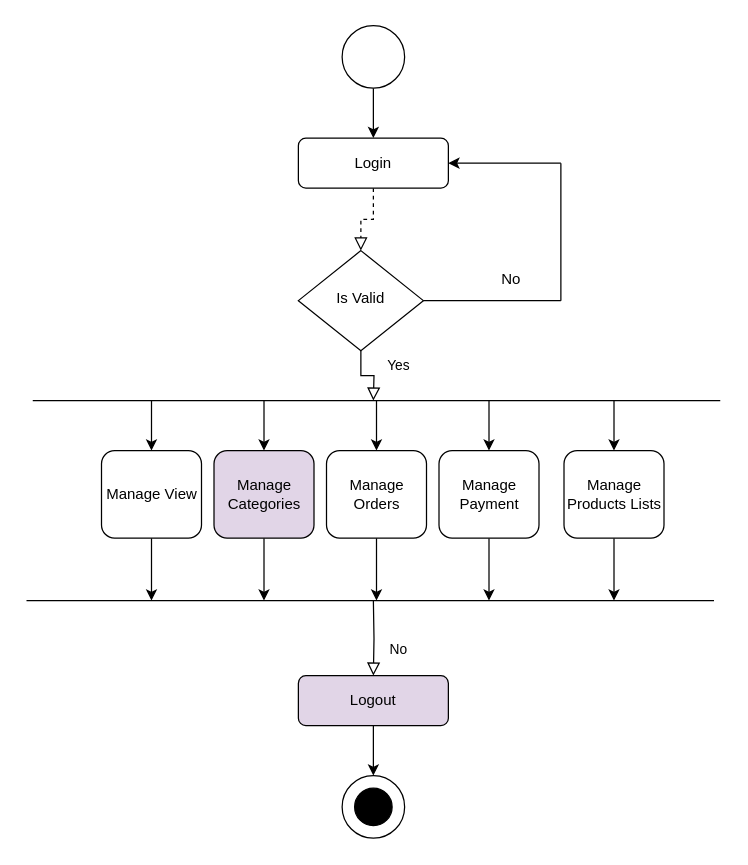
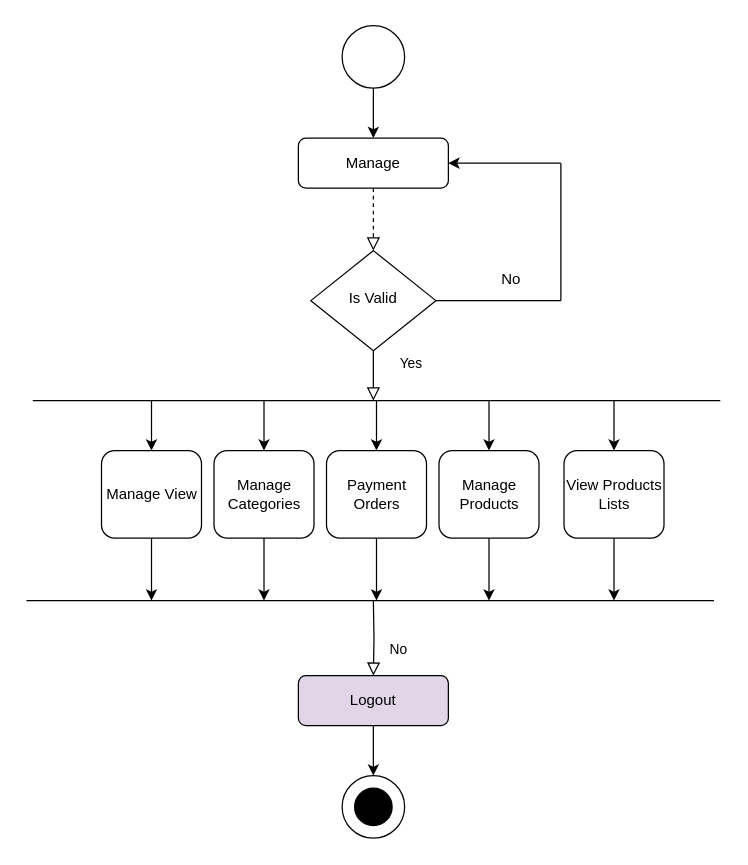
node "Login": label "Login" -> "Manage"
node "Is Valid": moved (361, 301) -> (373, 301)
node "Manage Categories": fillcolor #e1d5e7 -> #ffffff
node "Manage Orders": label "Manage Orders" -> "Payment Orders"
node "Manage Payment": label "Manage Payment" -> "Manage Products"
node "Manage Products Lists": label "Manage Products Lists" -> "View Products Lists"
